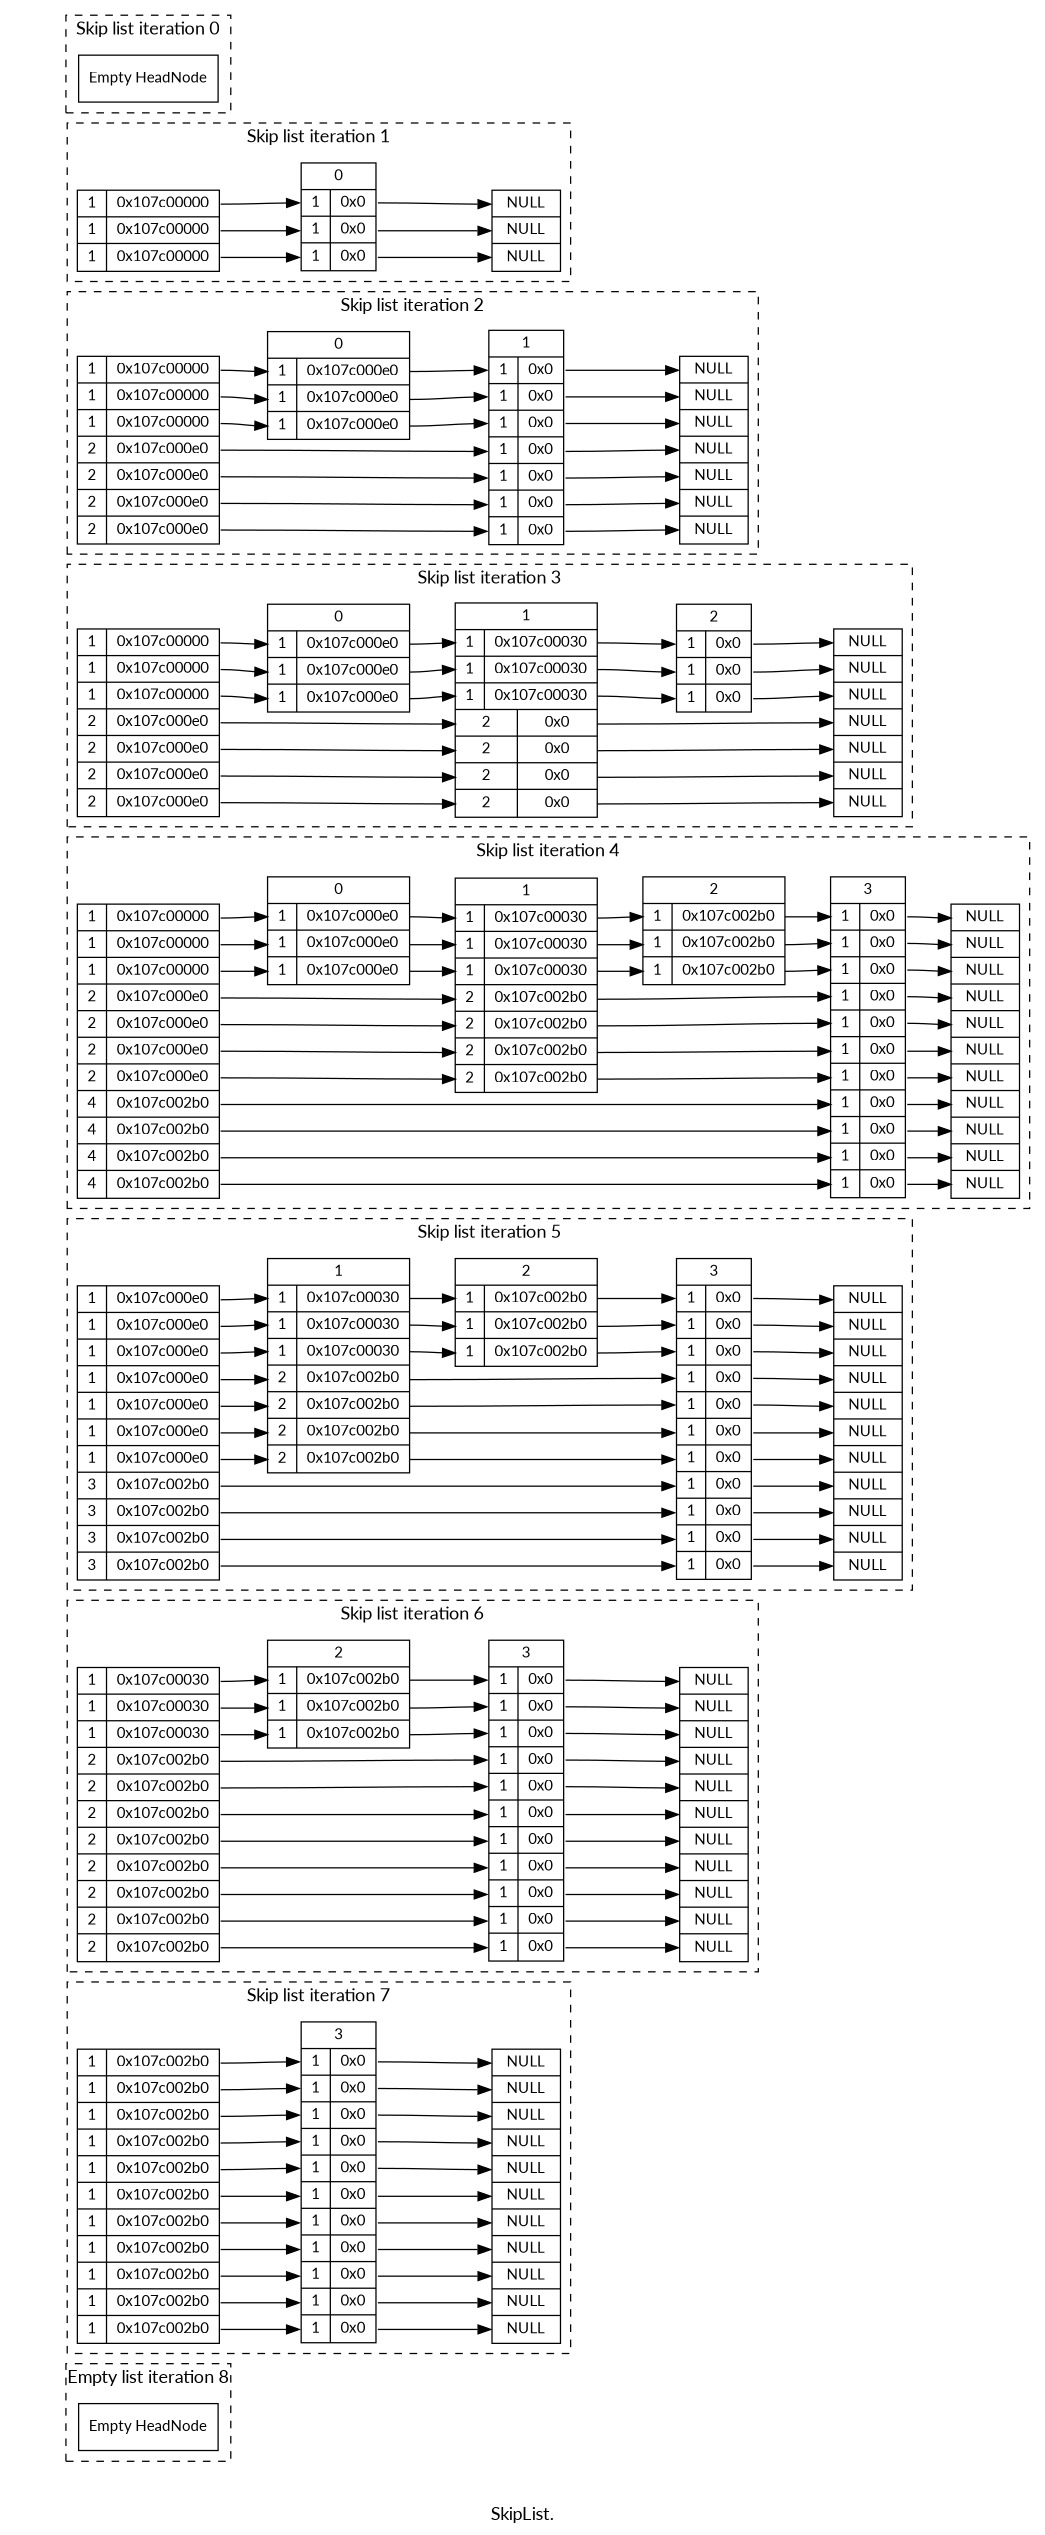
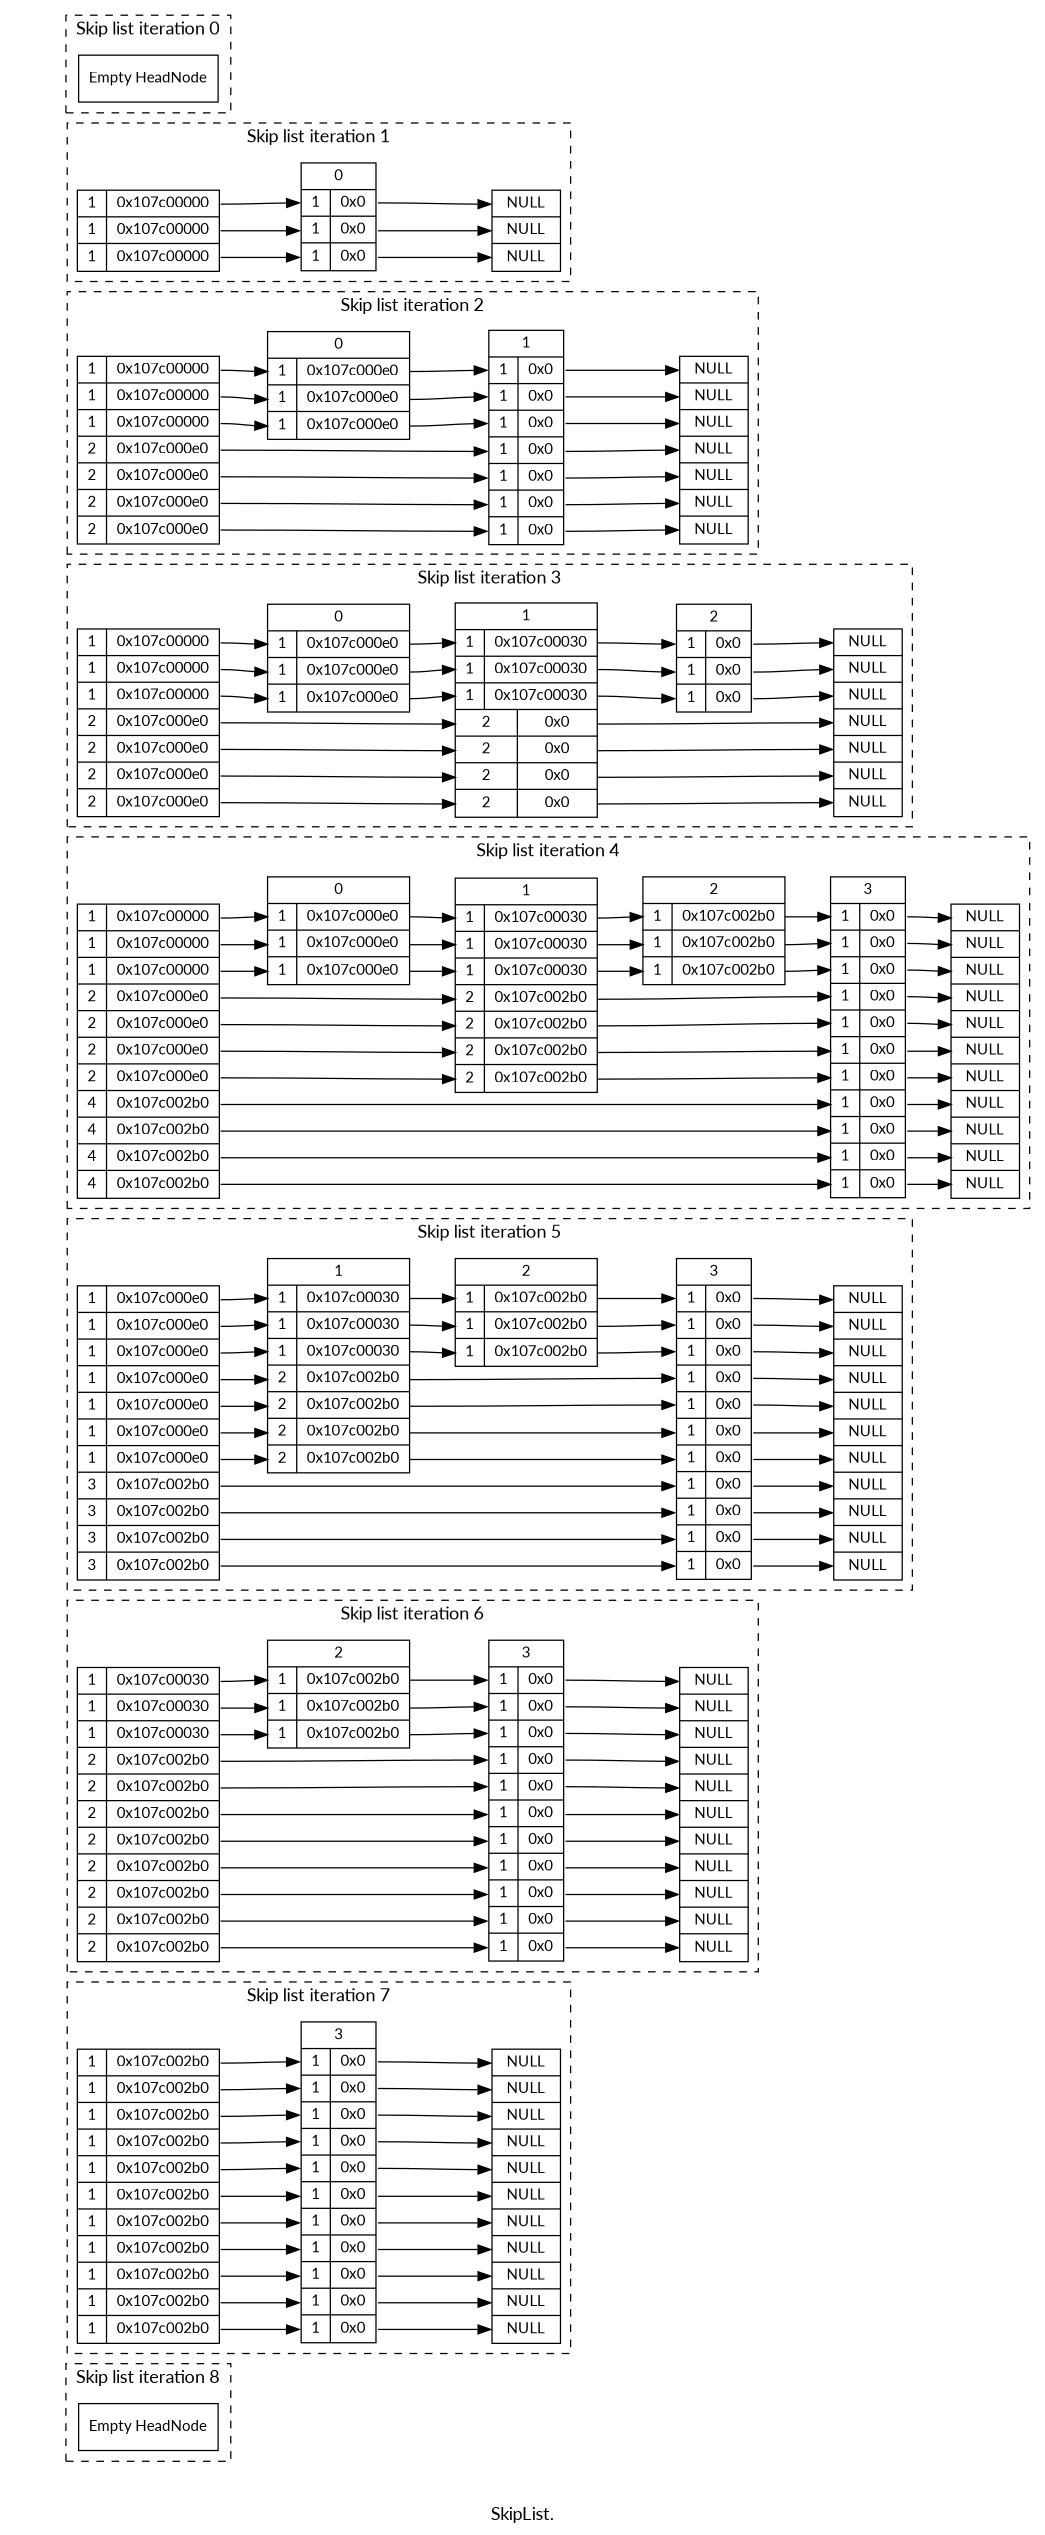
cluster "Empty list iteration 8": label "Empty list iteration 8" -> "Skip list iteration 8"
